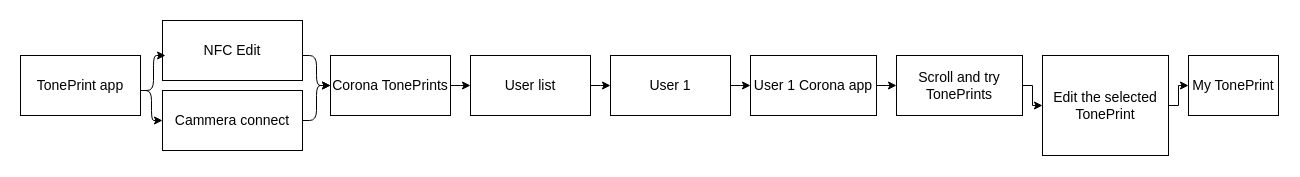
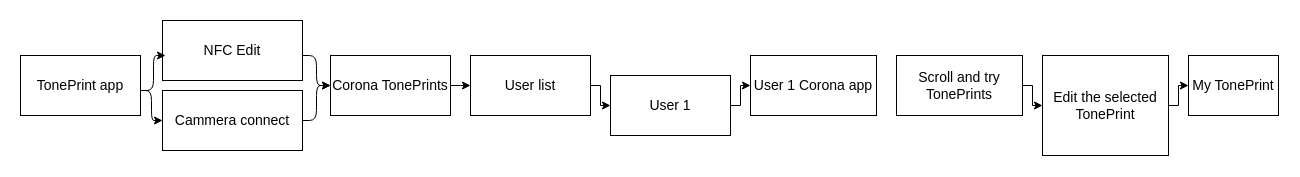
node "User 1": moved (671, 86) -> (671, 106)
edge "User 1 Corona app" -> "Scroll and try TonePrints": removed
